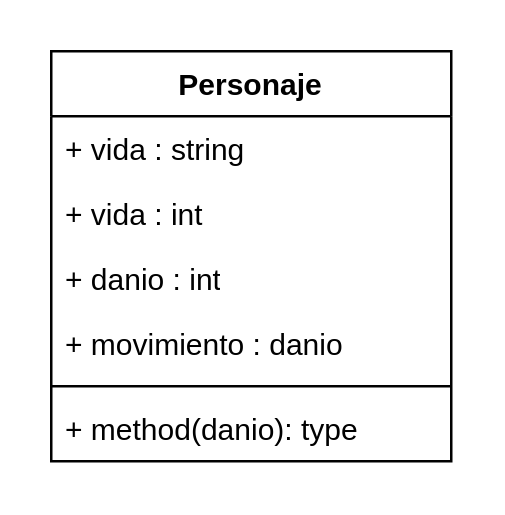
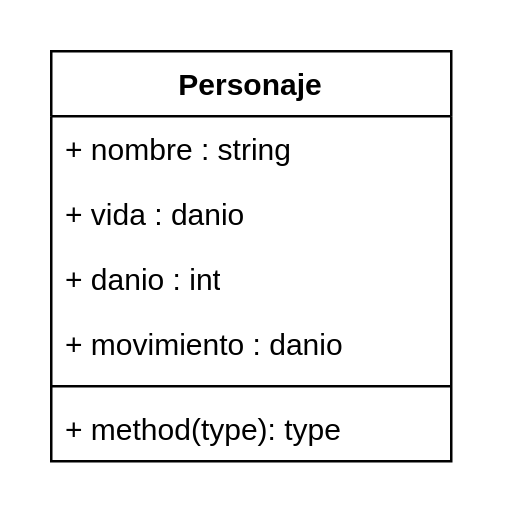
node "+ vida : string": label "+ vida : string" -> "+ nombre : string"
node "+ vida : int": label "+ vida : int" -> "+ vida : danio"
node "+ method(danio): type": label "+ method(danio): type" -> "+ method(type): type"
